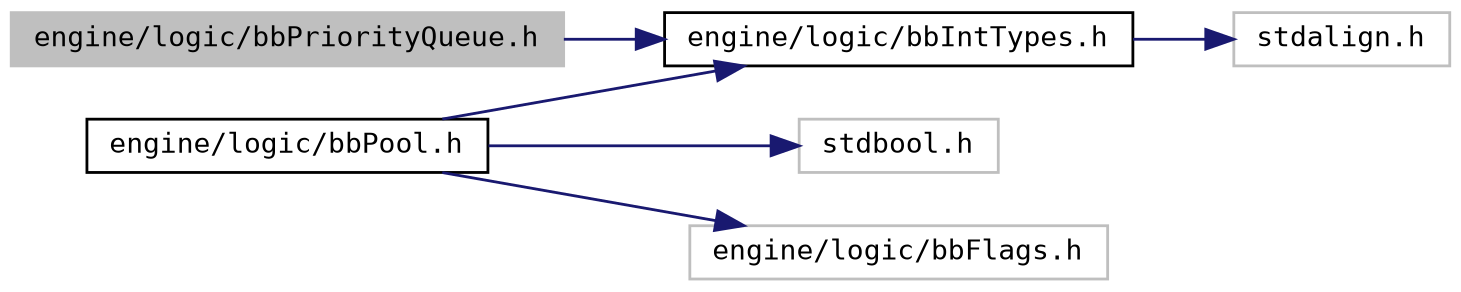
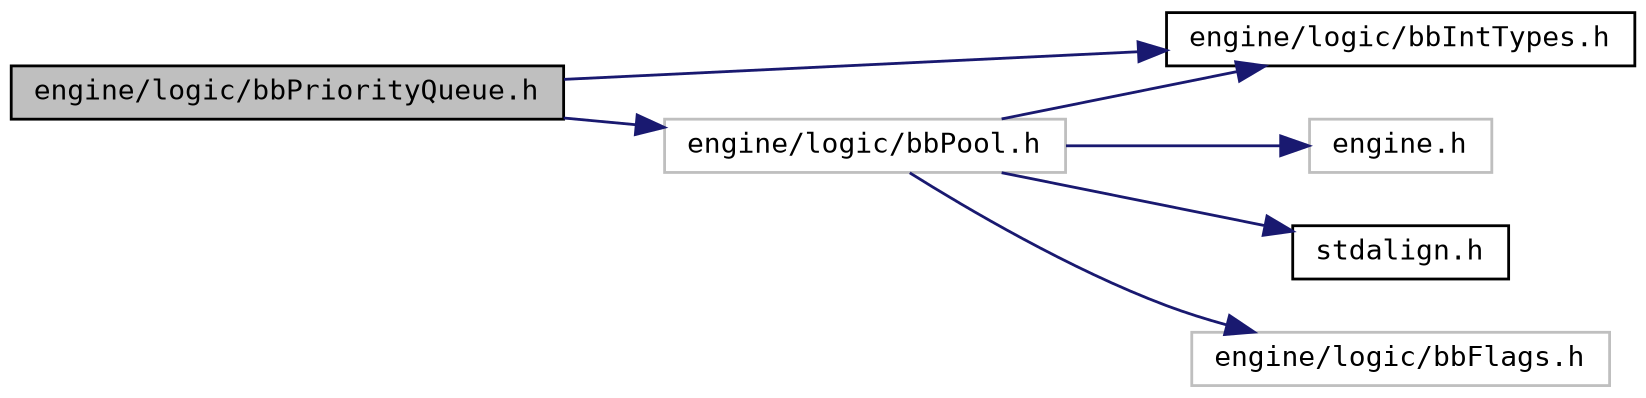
node "engine/logic/bbPriorityQueue.h": color grey75 -> black
edge "engine/logic/bbIntTypes.h" -> "stdalign.h": now "engine/logic/bbPool.h" -> "stdalign.h"
node "stdalign.h": color grey75 -> black
edge "engine/logic/bbPriorityQueue.h" -> "engine/logic/bbPool.h": added
node "engine/logic/bbPool.h": color black -> grey75
node "stdbool.h": label "stdbool.h" -> "engine.h"
